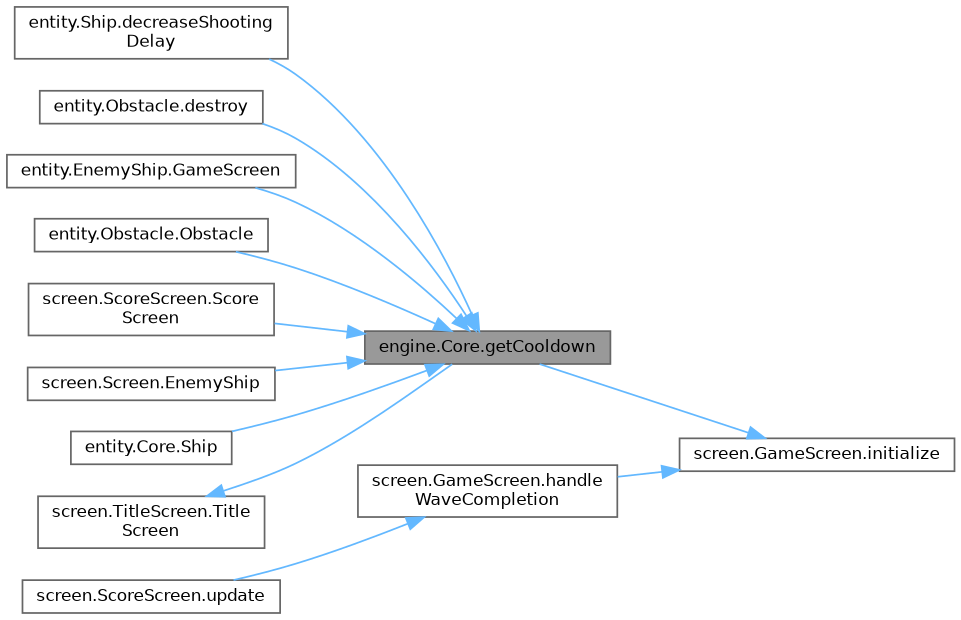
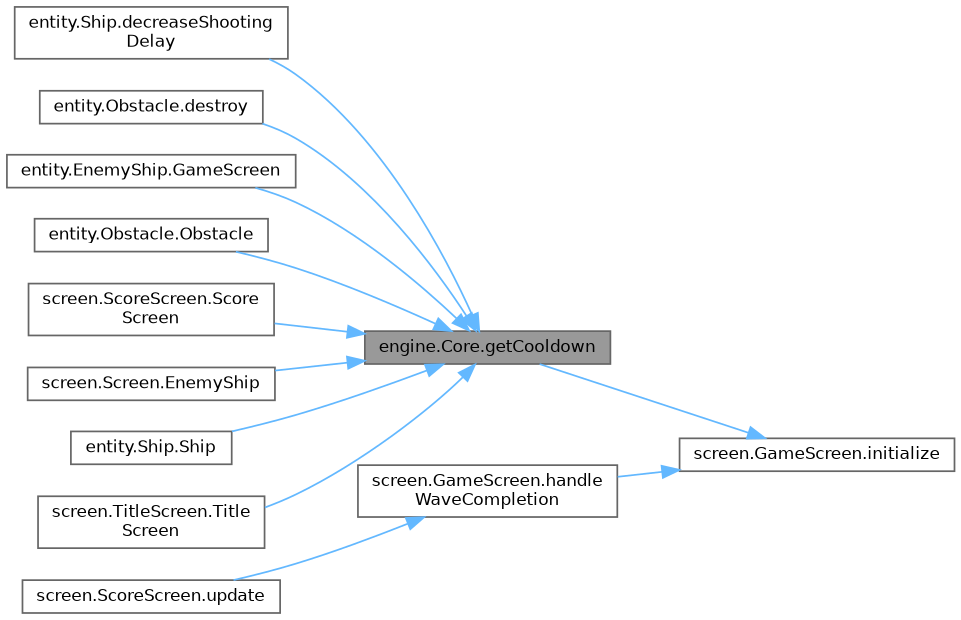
edge "engine.Core.getCooldown" -> "screen.TitleScreen.Title Screen": reversed
node "entity.Core.Ship": label "entity.Core.Ship" -> "entity.Ship.Ship"
